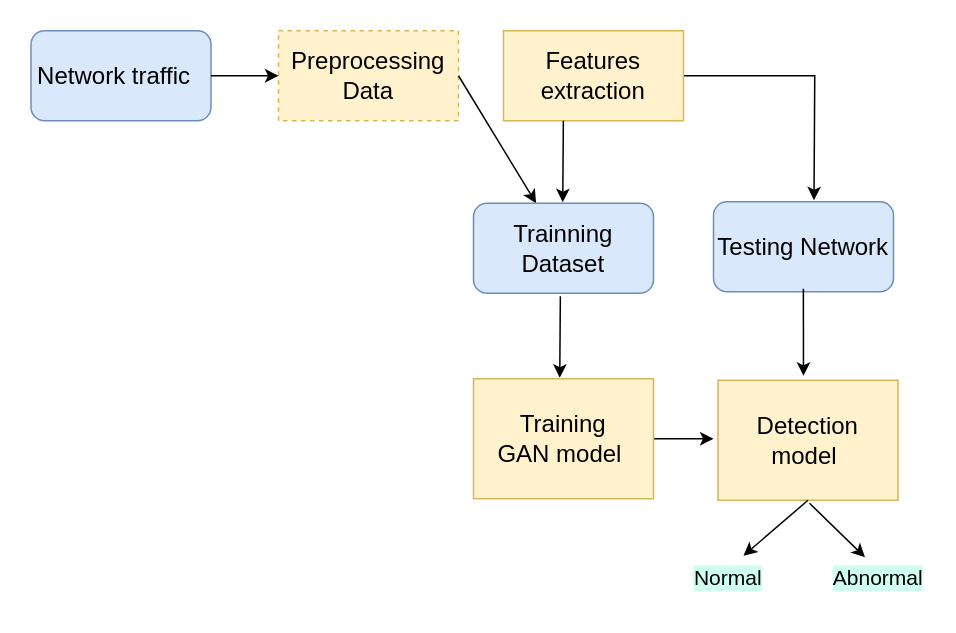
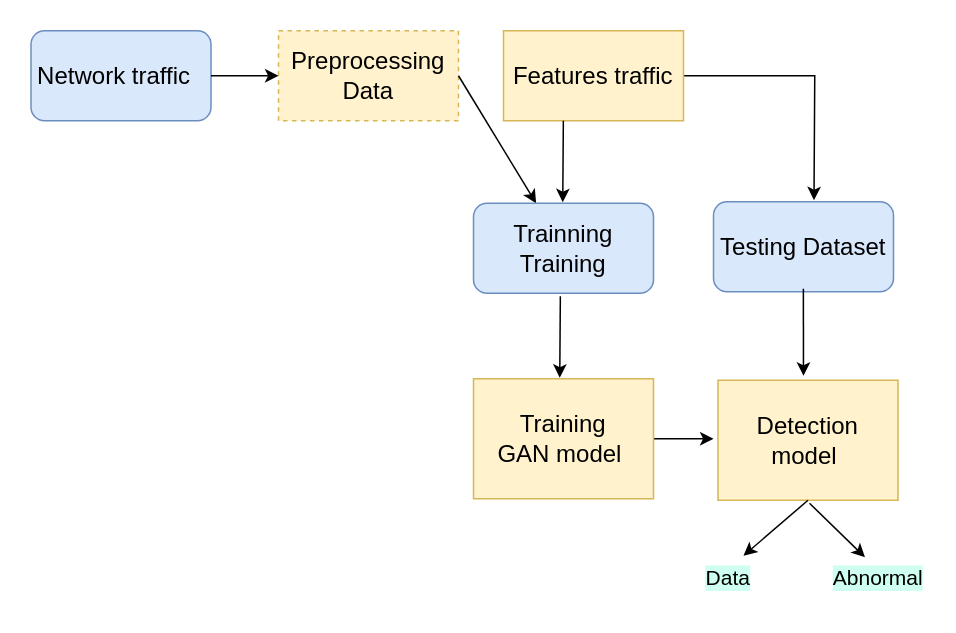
node "Features extraction": label "Features extraction" -> "Features traffic"
node "Testing Network": label "Testing Network" -> "Testing Dataset"
node "Trainning Dataset": label "Trainning Dataset" -> "Trainning Training"
node "Normal": label "Normal" -> "Data"
